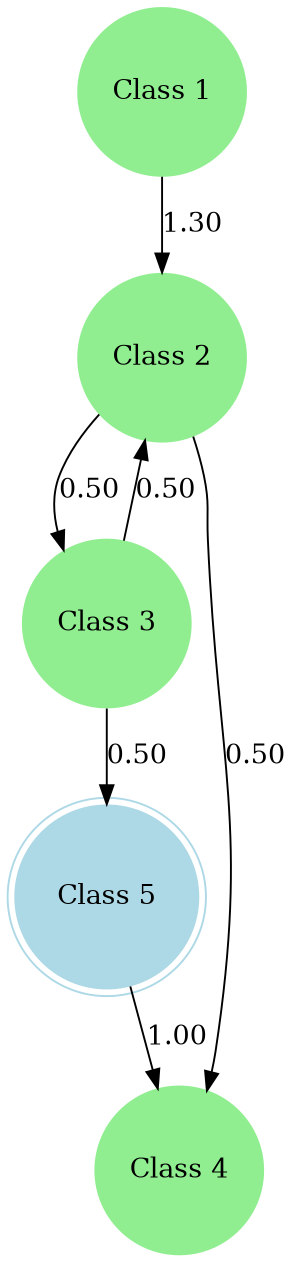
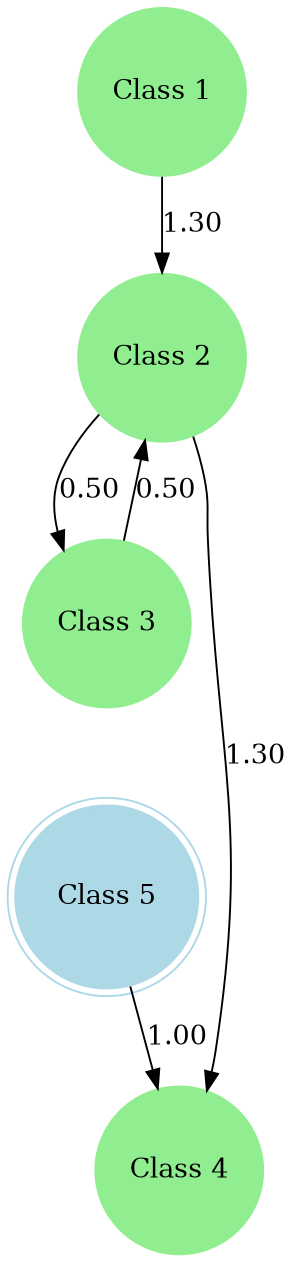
edge "Class 3" -> "Class 5": removed, label "0.50"
edge "Class 2" -> "Class 4": label "0.50" -> "1.30"
